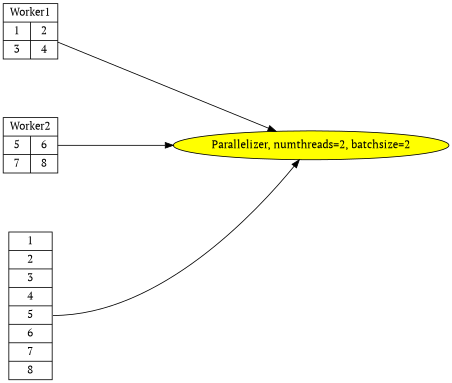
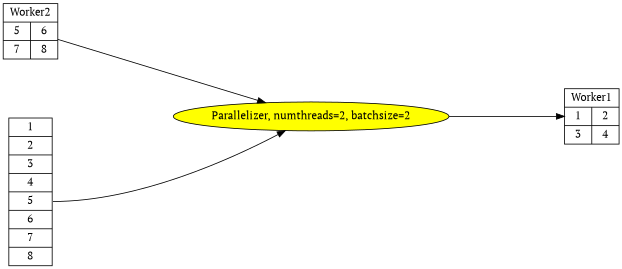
edge "Worker1" -> "Parallelizer, numthreads=2, batchsize=2": reversed
